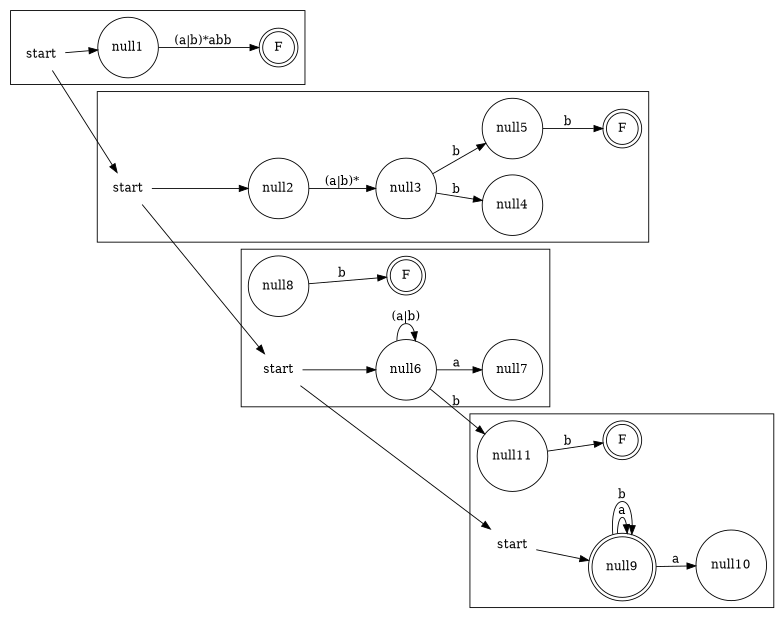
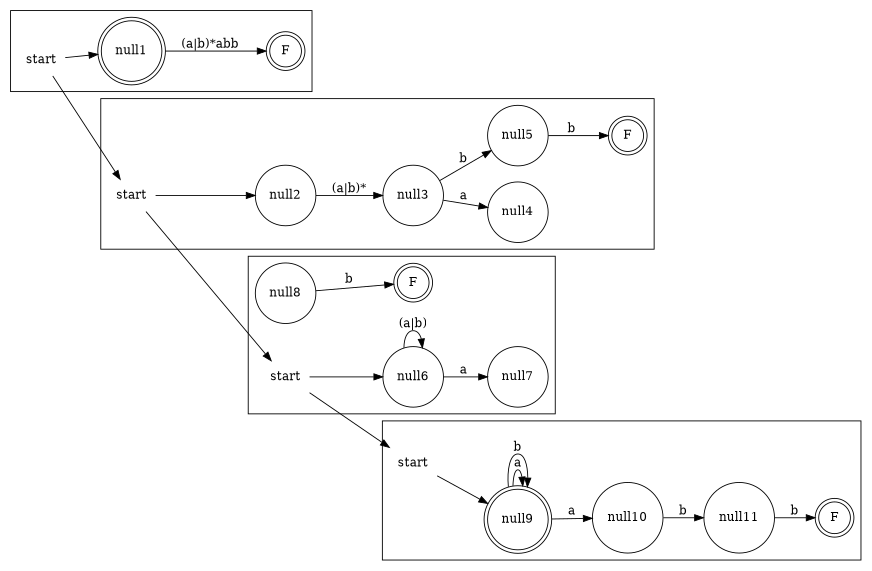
node "null1": shape circle -> doublecircle
edge "null3" -> "null4": label "b" -> "a"
edge "null6" -> "null11": now "null10" -> "null11"
